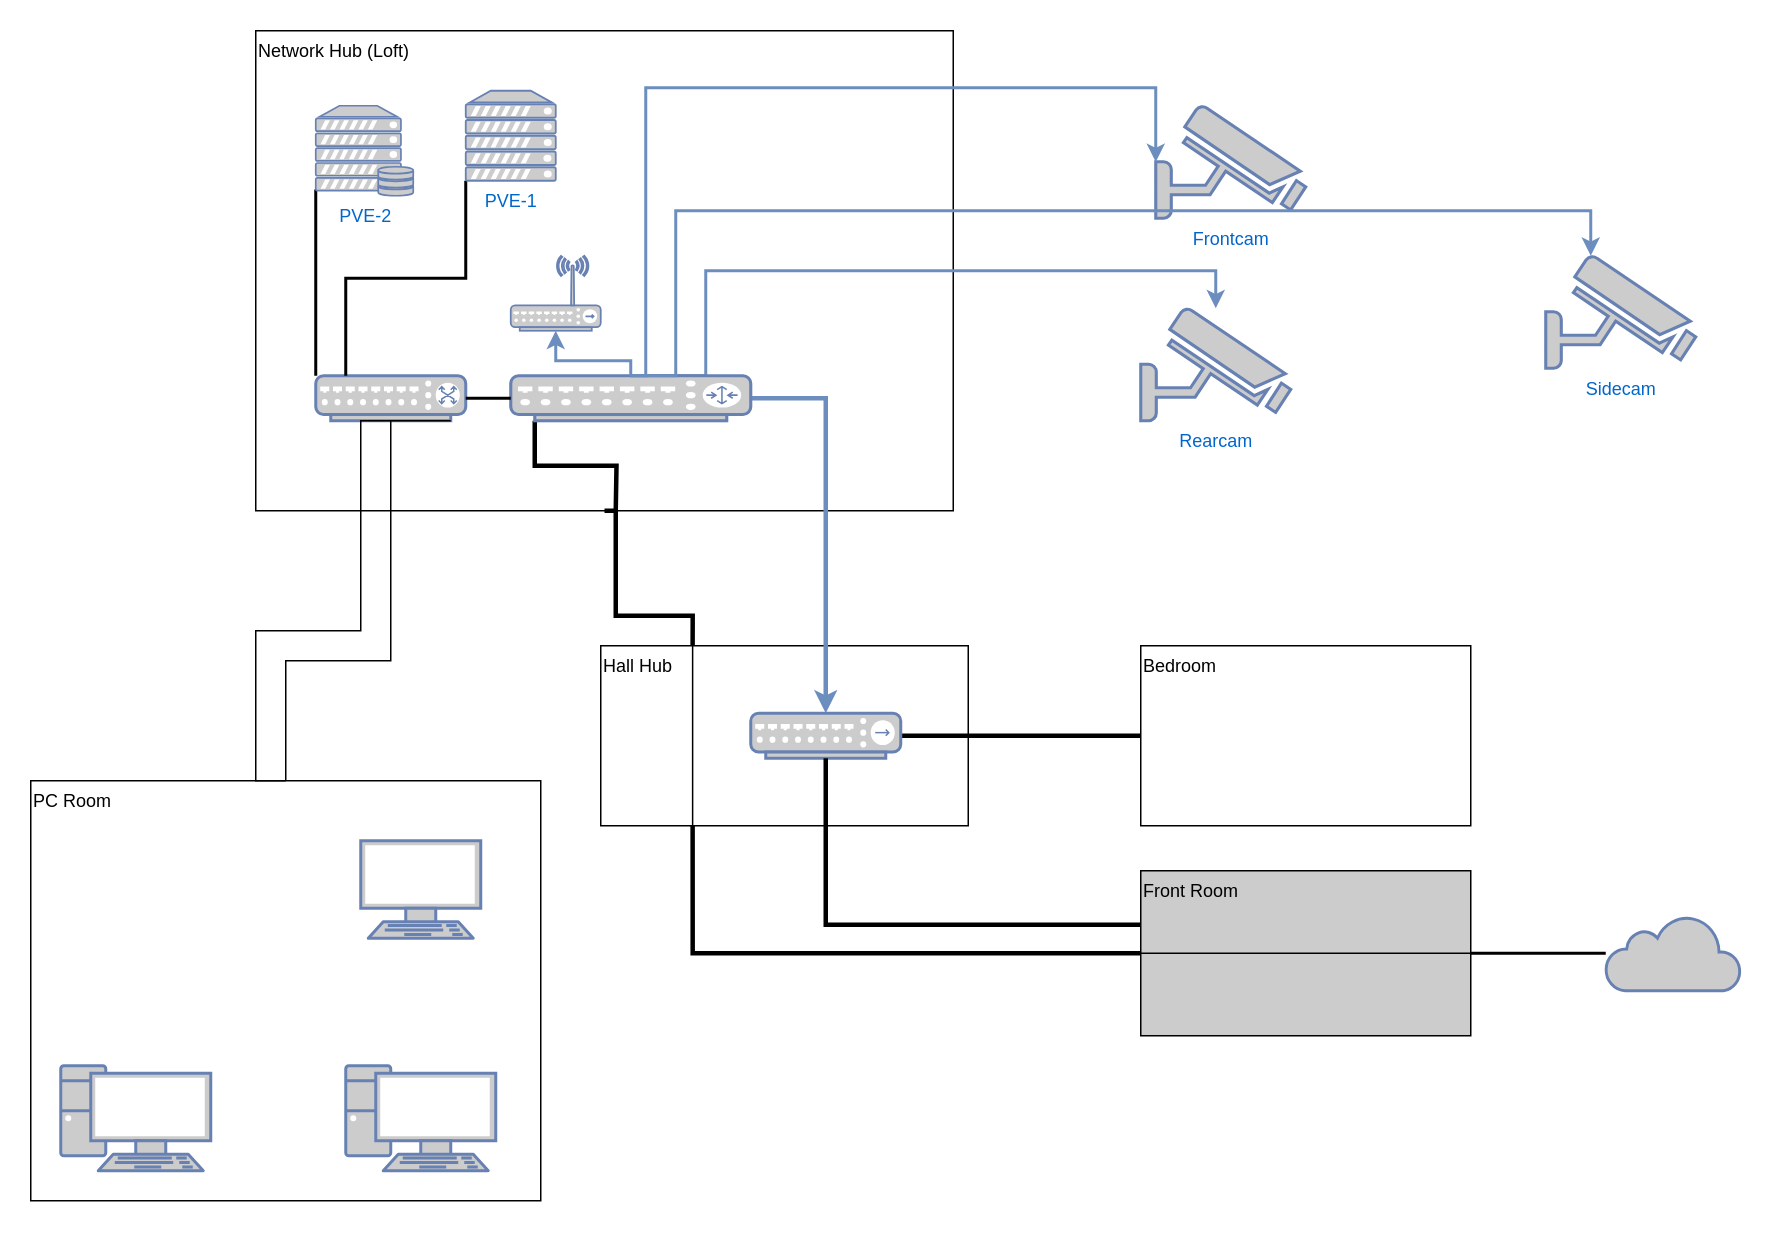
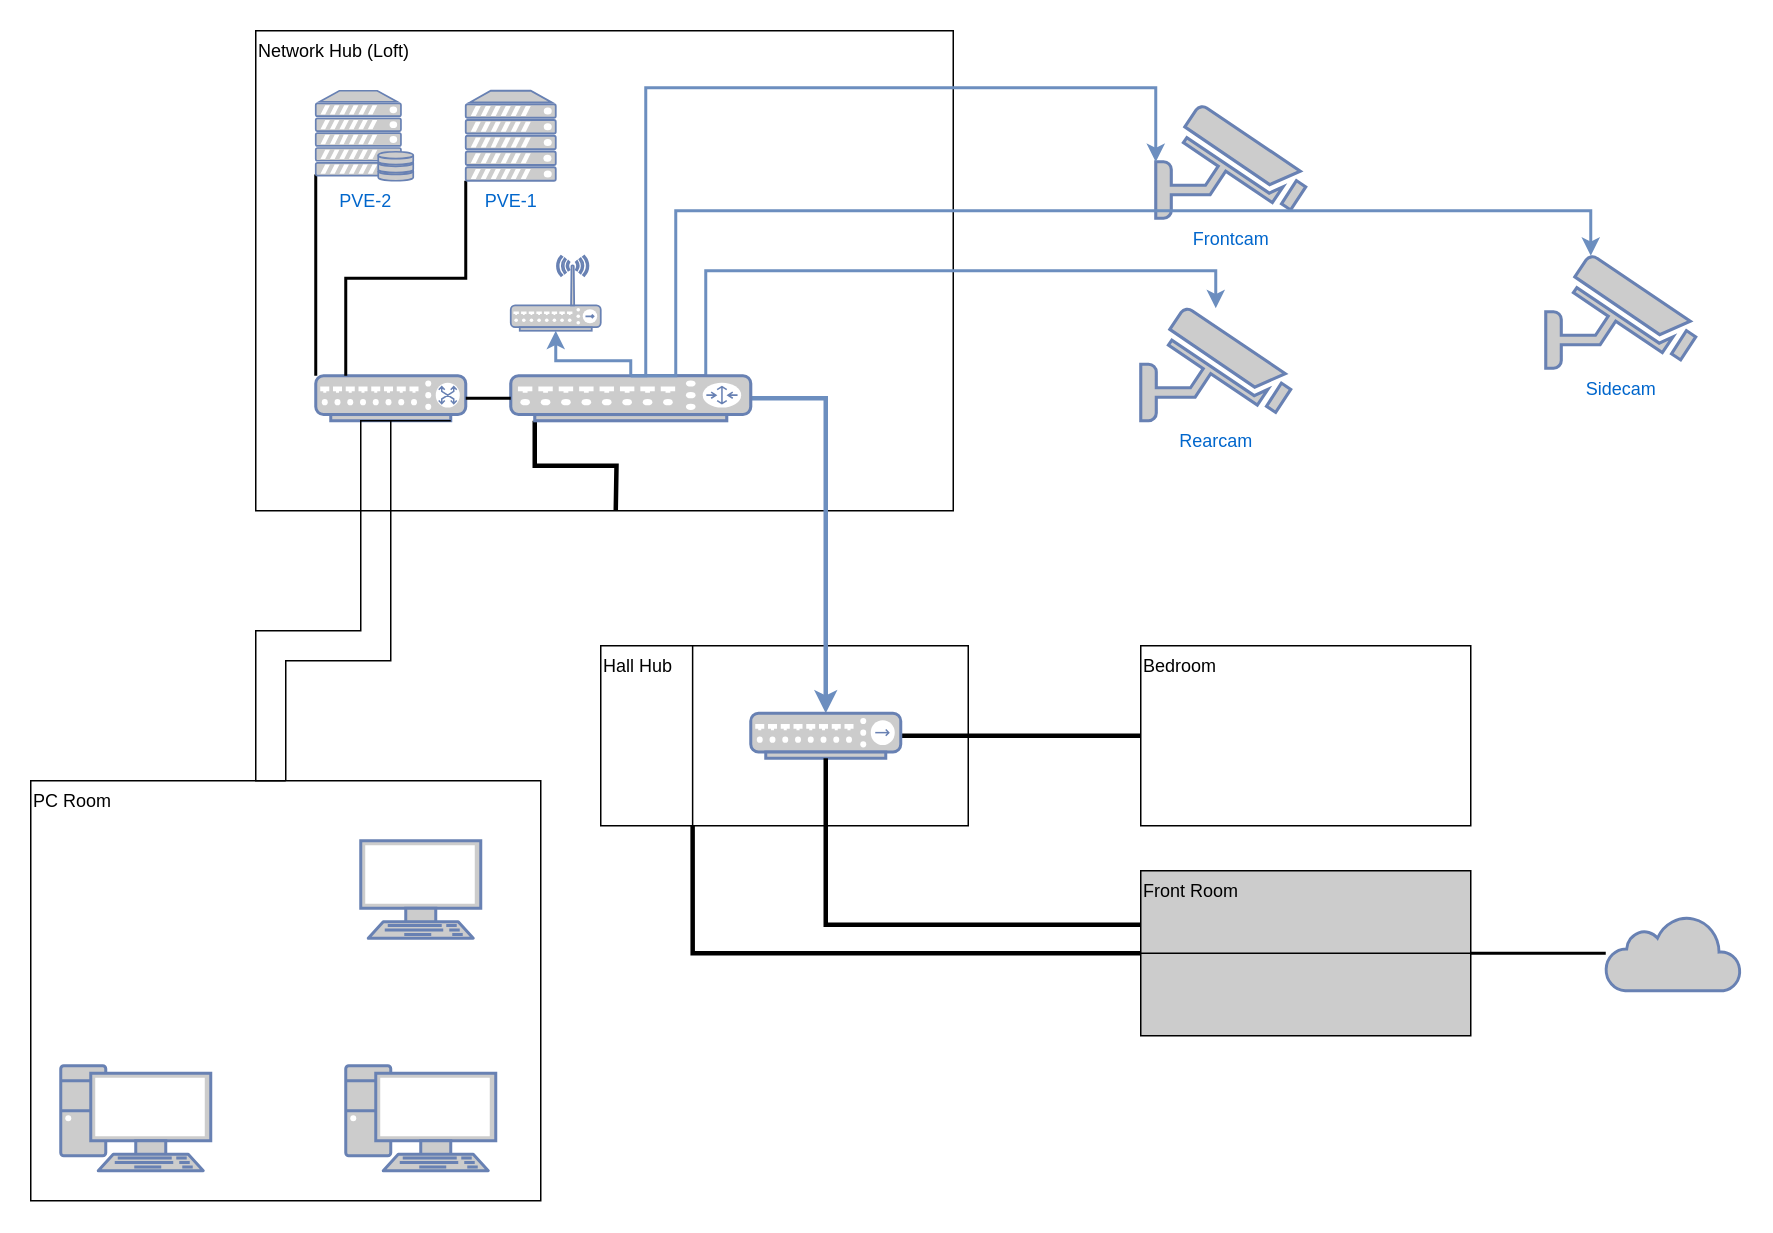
node "PVE-2": moved (365, 151) -> (365, 136)
edge "Network Hub (Loft)" -- "Hall Hub": removed
